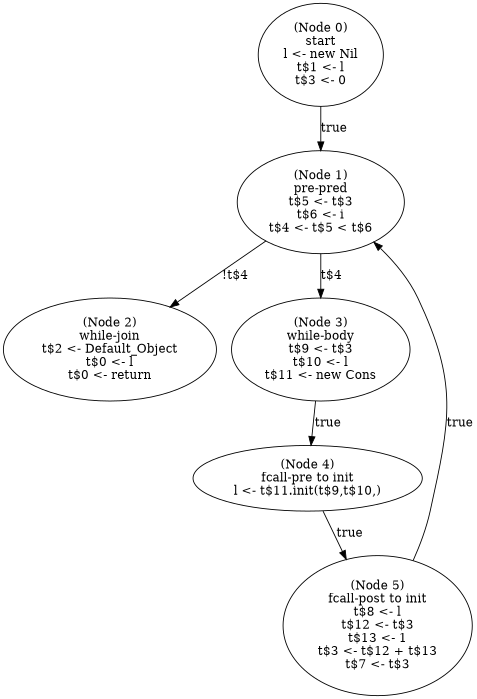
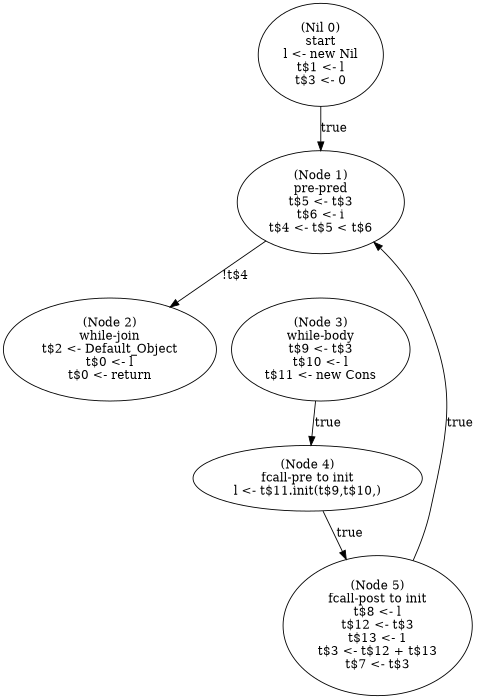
node "(Node 0) start l <- new Nil t$1 <- l t$3 <- 0": label "(Node 0) start l <- new Nil t$1 <- l t$3 <- 0" -> "(Nil 0) start l <- new Nil t$1 <- l t$3 <- 0"
edge "(Node 1) pre-pred t$5 <- t$3 t$6 <- i t$4 <- t$5 < t$6" -> "(Node 3) while-body t$9 <- t$3 t$10 <- l t$11 <- new Cons": removed, label "t$4"
